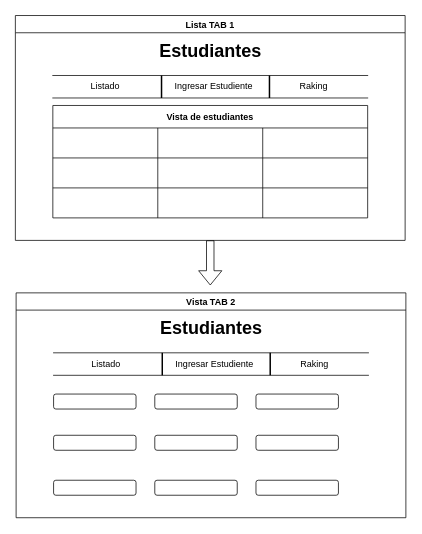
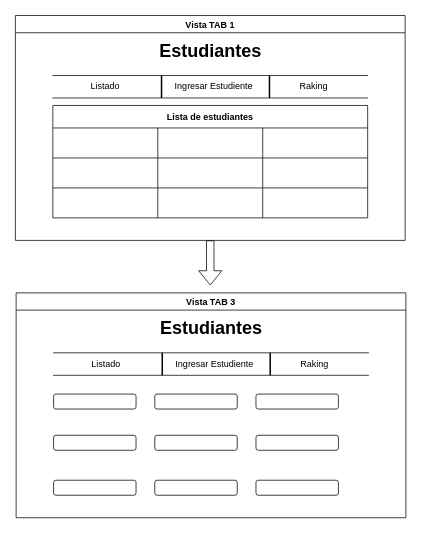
node "Lista TAB 1": label "Lista TAB 1" -> "Vista TAB 1"
node "Vista de estudiantes": label "Vista de estudiantes" -> "Lista de estudiantes"
node "Vista TAB 2": label "Vista TAB 2" -> "Vista TAB 3"
